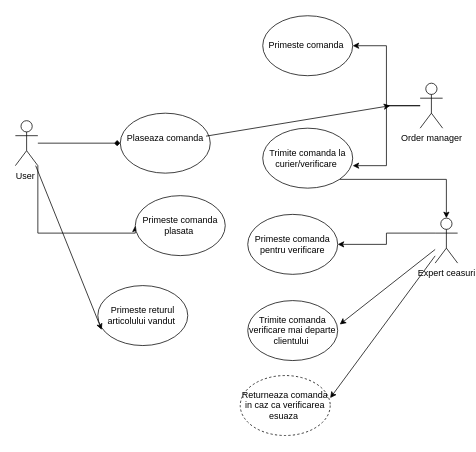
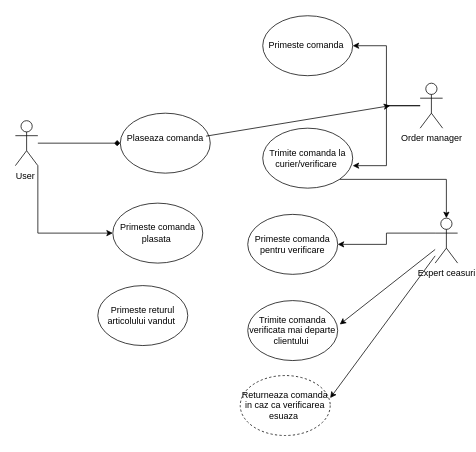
node "Primeste comanda plasata": moved (180, 225) -> (158, 233)
edge "User" -> "Primeste returul articolului vandut": removed
node "Trimite comanda verificare mai departe clientului": label "Trimite comanda verificare mai departe clientului" -> "Trimite comanda verificata mai departe clientului"
